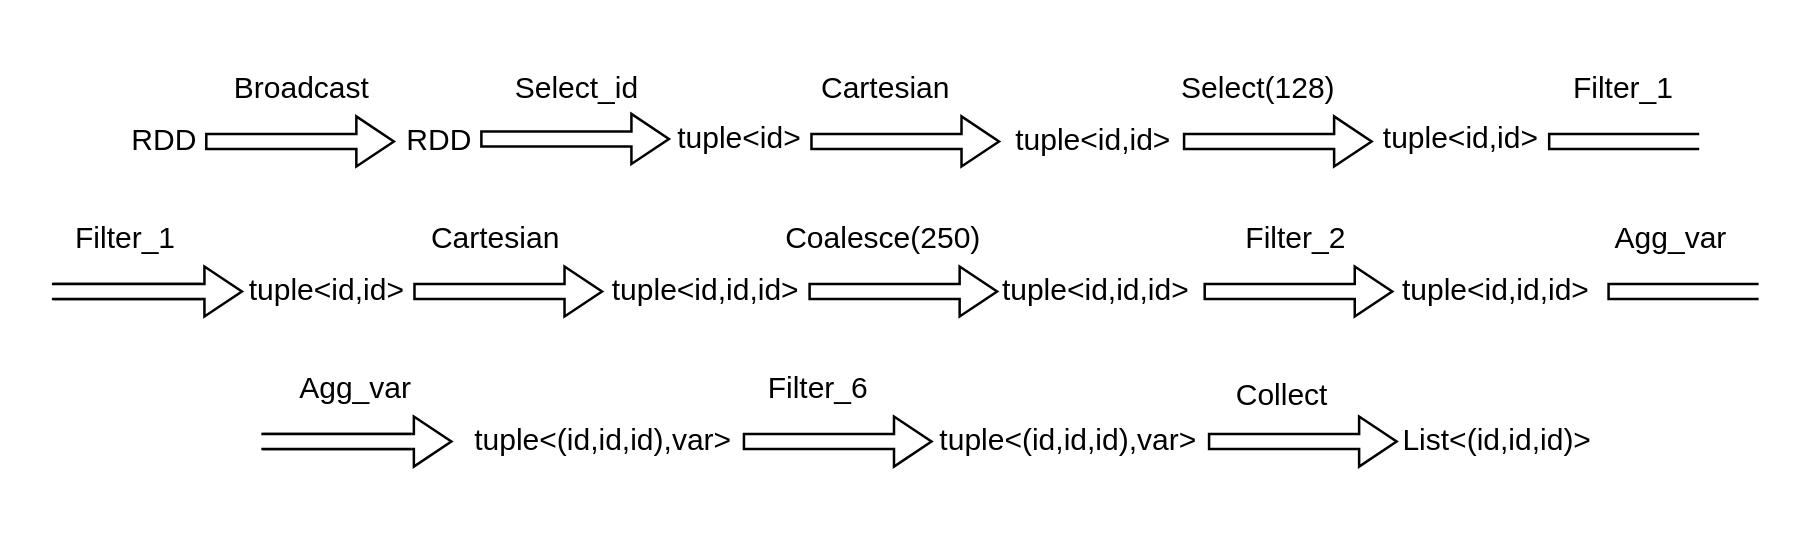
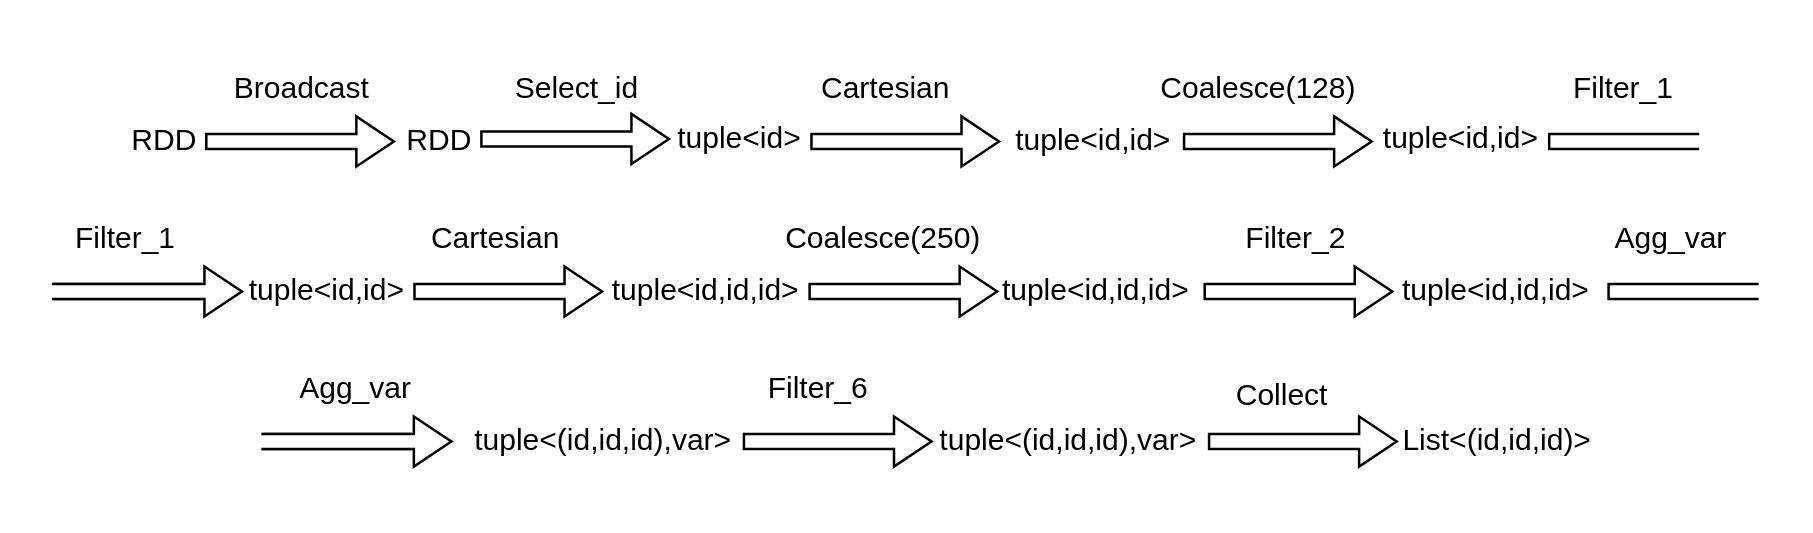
node "Select(128)": label "Select(128)" -> "Coalesce(128)"
